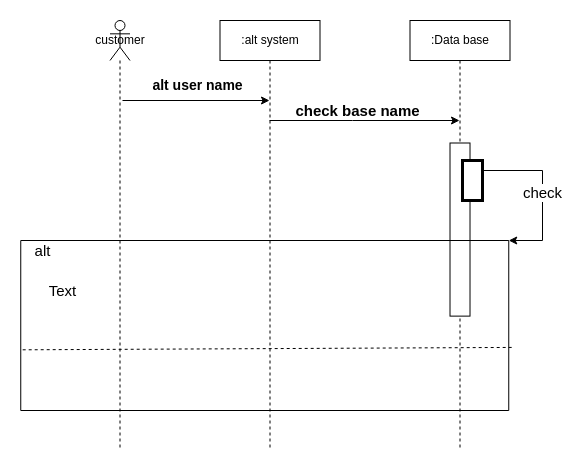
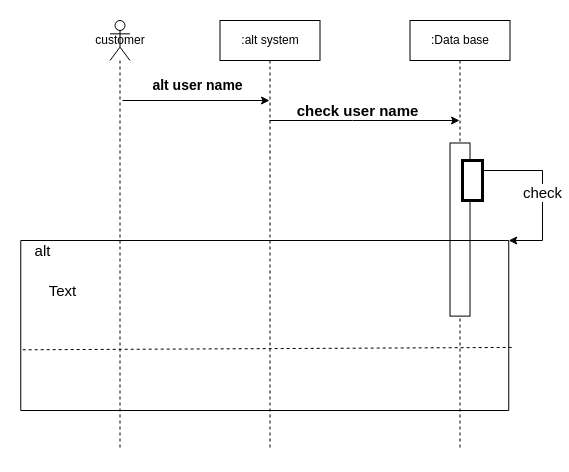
node "check base name": label "check base name" -> "check user name"
